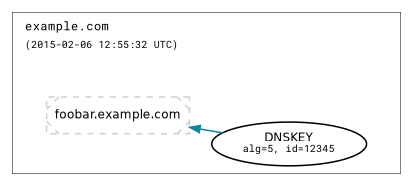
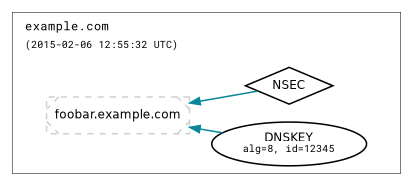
node "NSEC": added
node "DNSKEY": text "alg=5, id=12345" -> "alg=8, id=12345"
